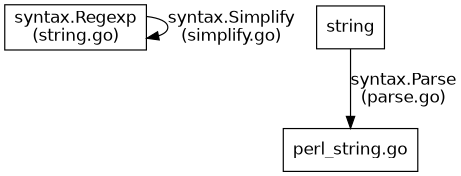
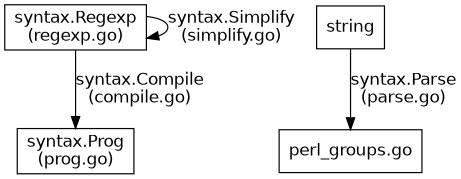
node "syntax.Regexp (string.go)": label "syntax.Regexp (string.go)" -> "syntax.Regexp (regexp.go)"
node "perl_string.go": label "perl_string.go" -> "perl_groups.go"
node "syntax.Prog (prog.go)": added
